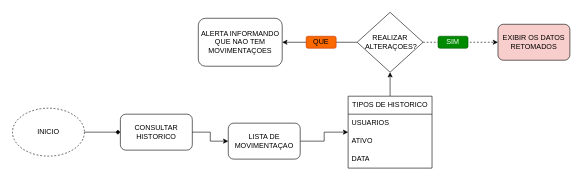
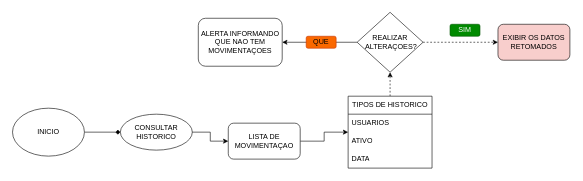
node "SIM": moved (453, 42) -> (465, 30)
edge "TIPOS DE HISTORICO" -> "REALIZAR ALTERAÇOES?": style solid -> dashed
node "INICIO": style dashed -> solid
node "CONSULTAR HISTORICO": shape rounded rectangle -> ellipse
